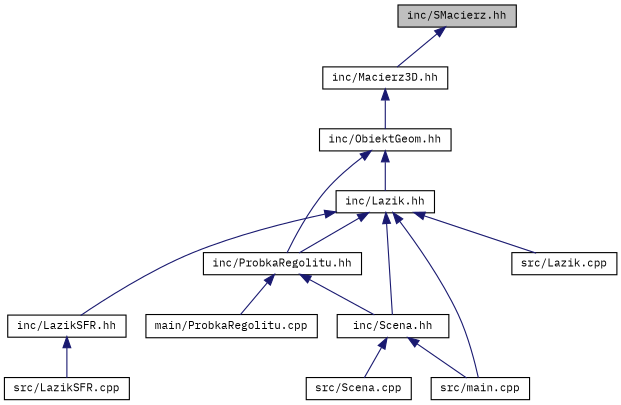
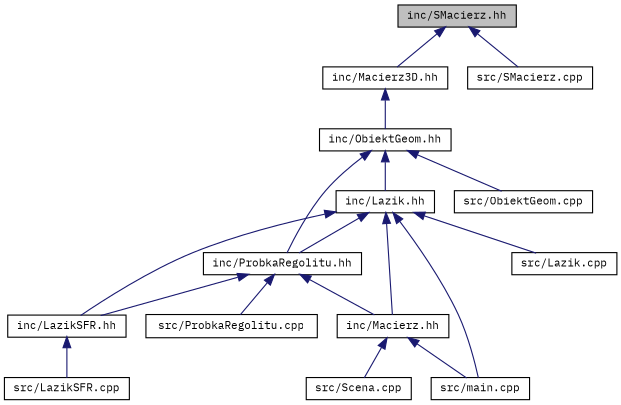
node "src/SMacierz.cpp": added
node "src/ObiektGeom.cpp": added
edge "inc/LazikSFR.hh" -> "inc/ProbkaRegolitu.hh": added
node "main/ProbkaRegolitu.cpp": label "main/ProbkaRegolitu.cpp" -> "src/ProbkaRegolitu.cpp"
node "inc/Scena.hh": label "inc/Scena.hh" -> "inc/Macierz.hh"
